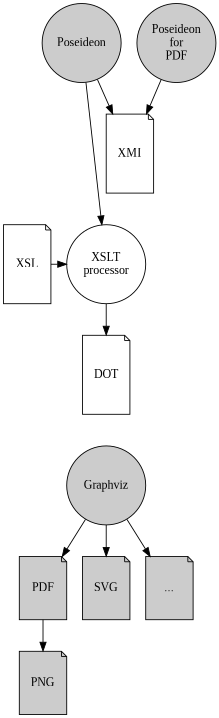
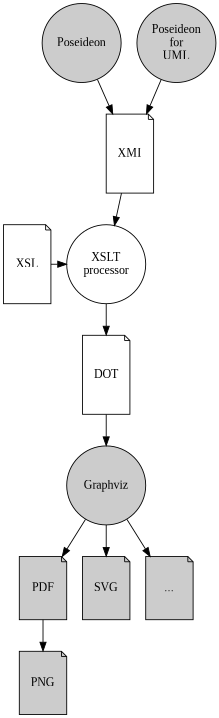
node "Poseideon for PDF": label "Poseideon for PDF" -> "Poseideon for UML"
edge "Poseideon" -> "XSLT processor": now "XMI" -> "XSLT processor"
edge "DOT" -> "Graphviz": added
